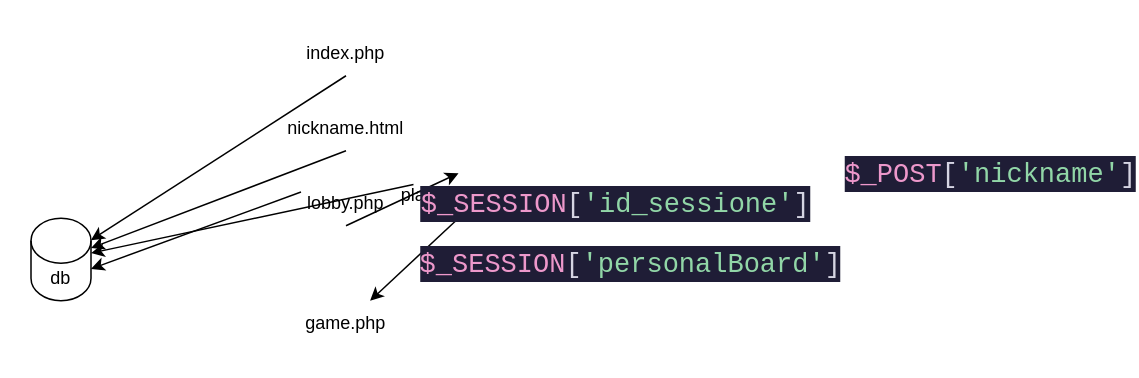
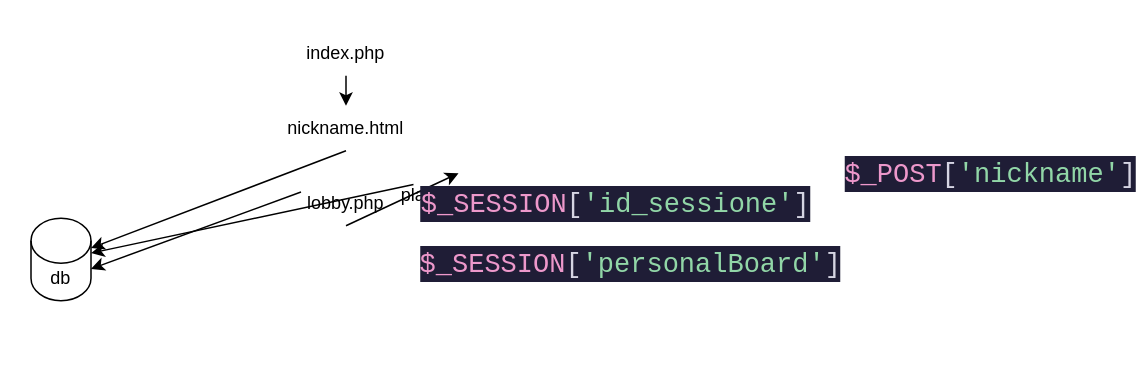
edge "index.php" -> "db": now "index.php" -> "nickname.html"
edge "placeShip.php" -> "game.php": removed
node "game.php": removed
